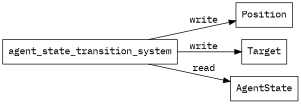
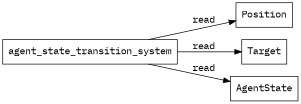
edge "agent_state_transition_system" -> "Position": label "write" -> "read"
edge "agent_state_transition_system" -> "Target": label "write" -> "read"
